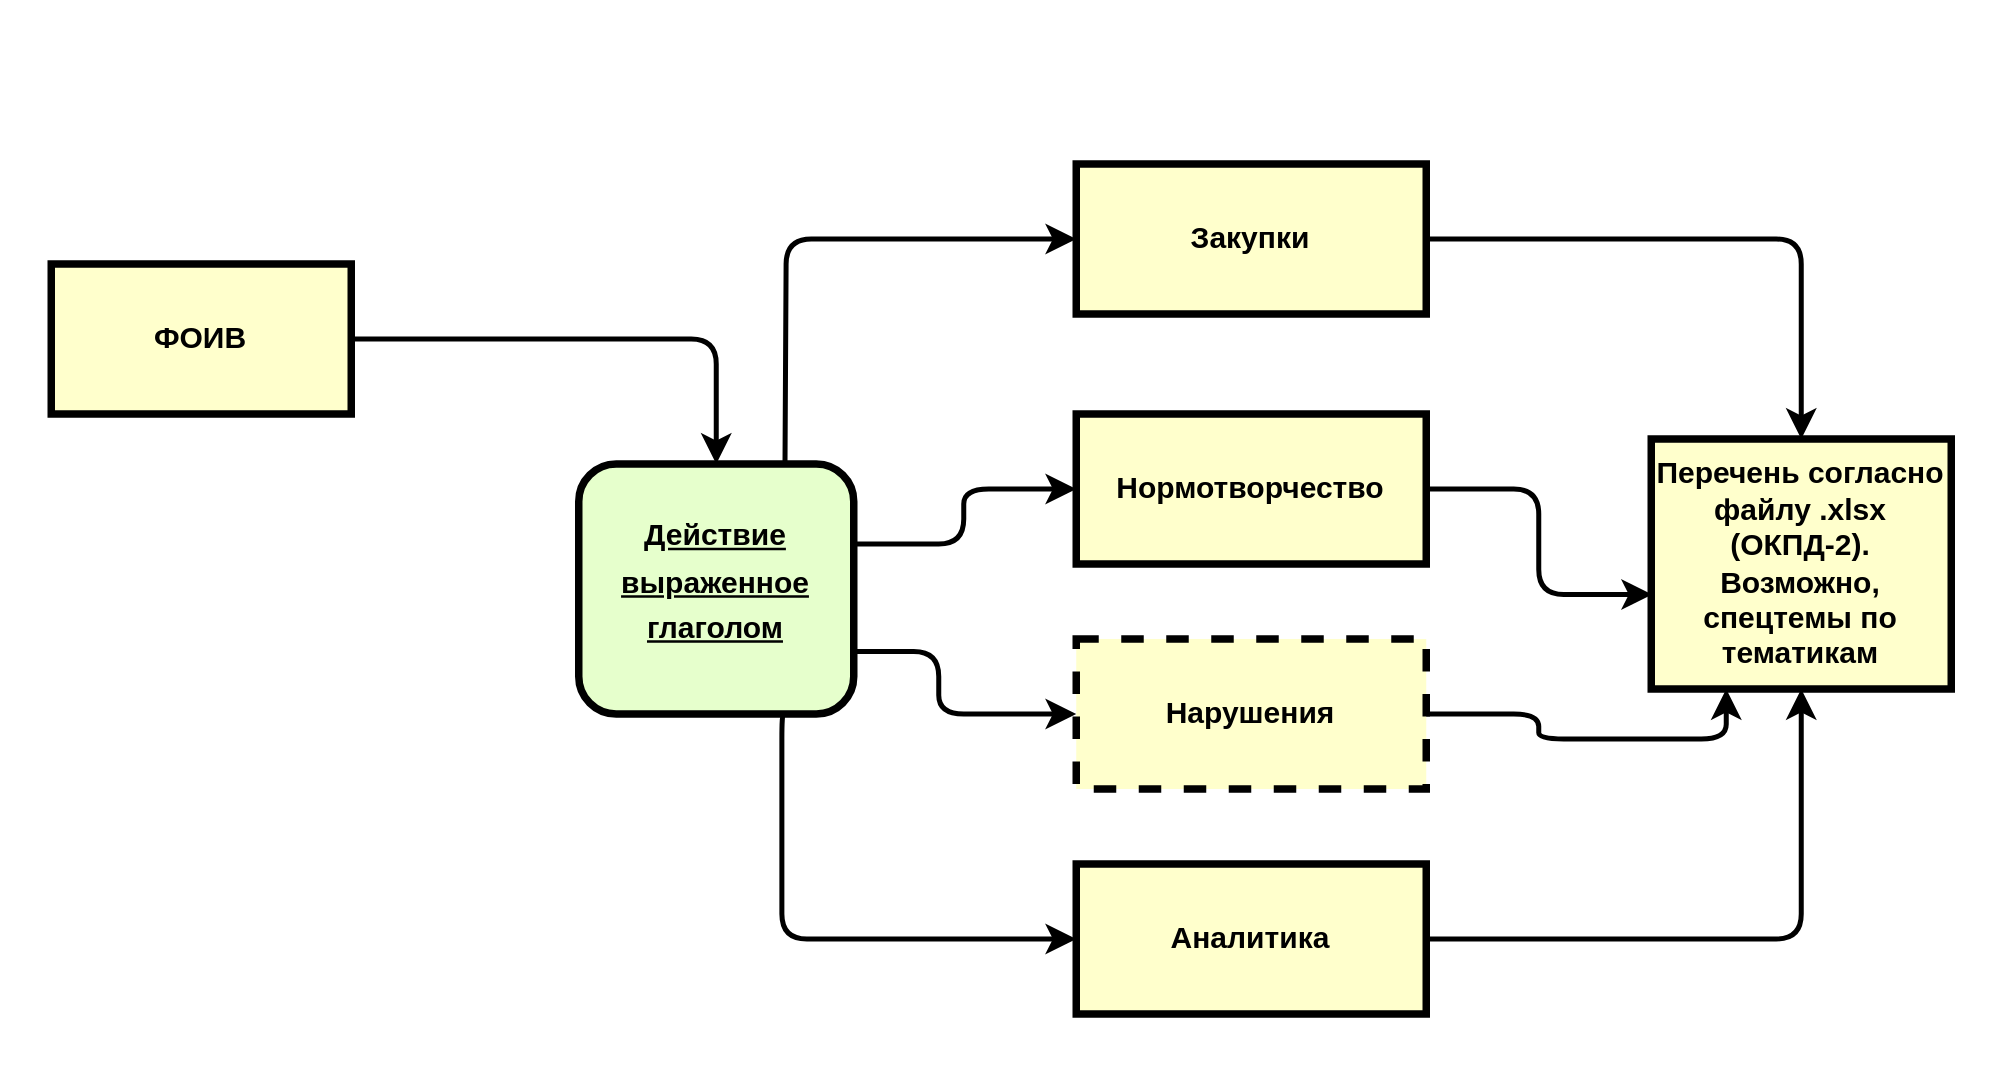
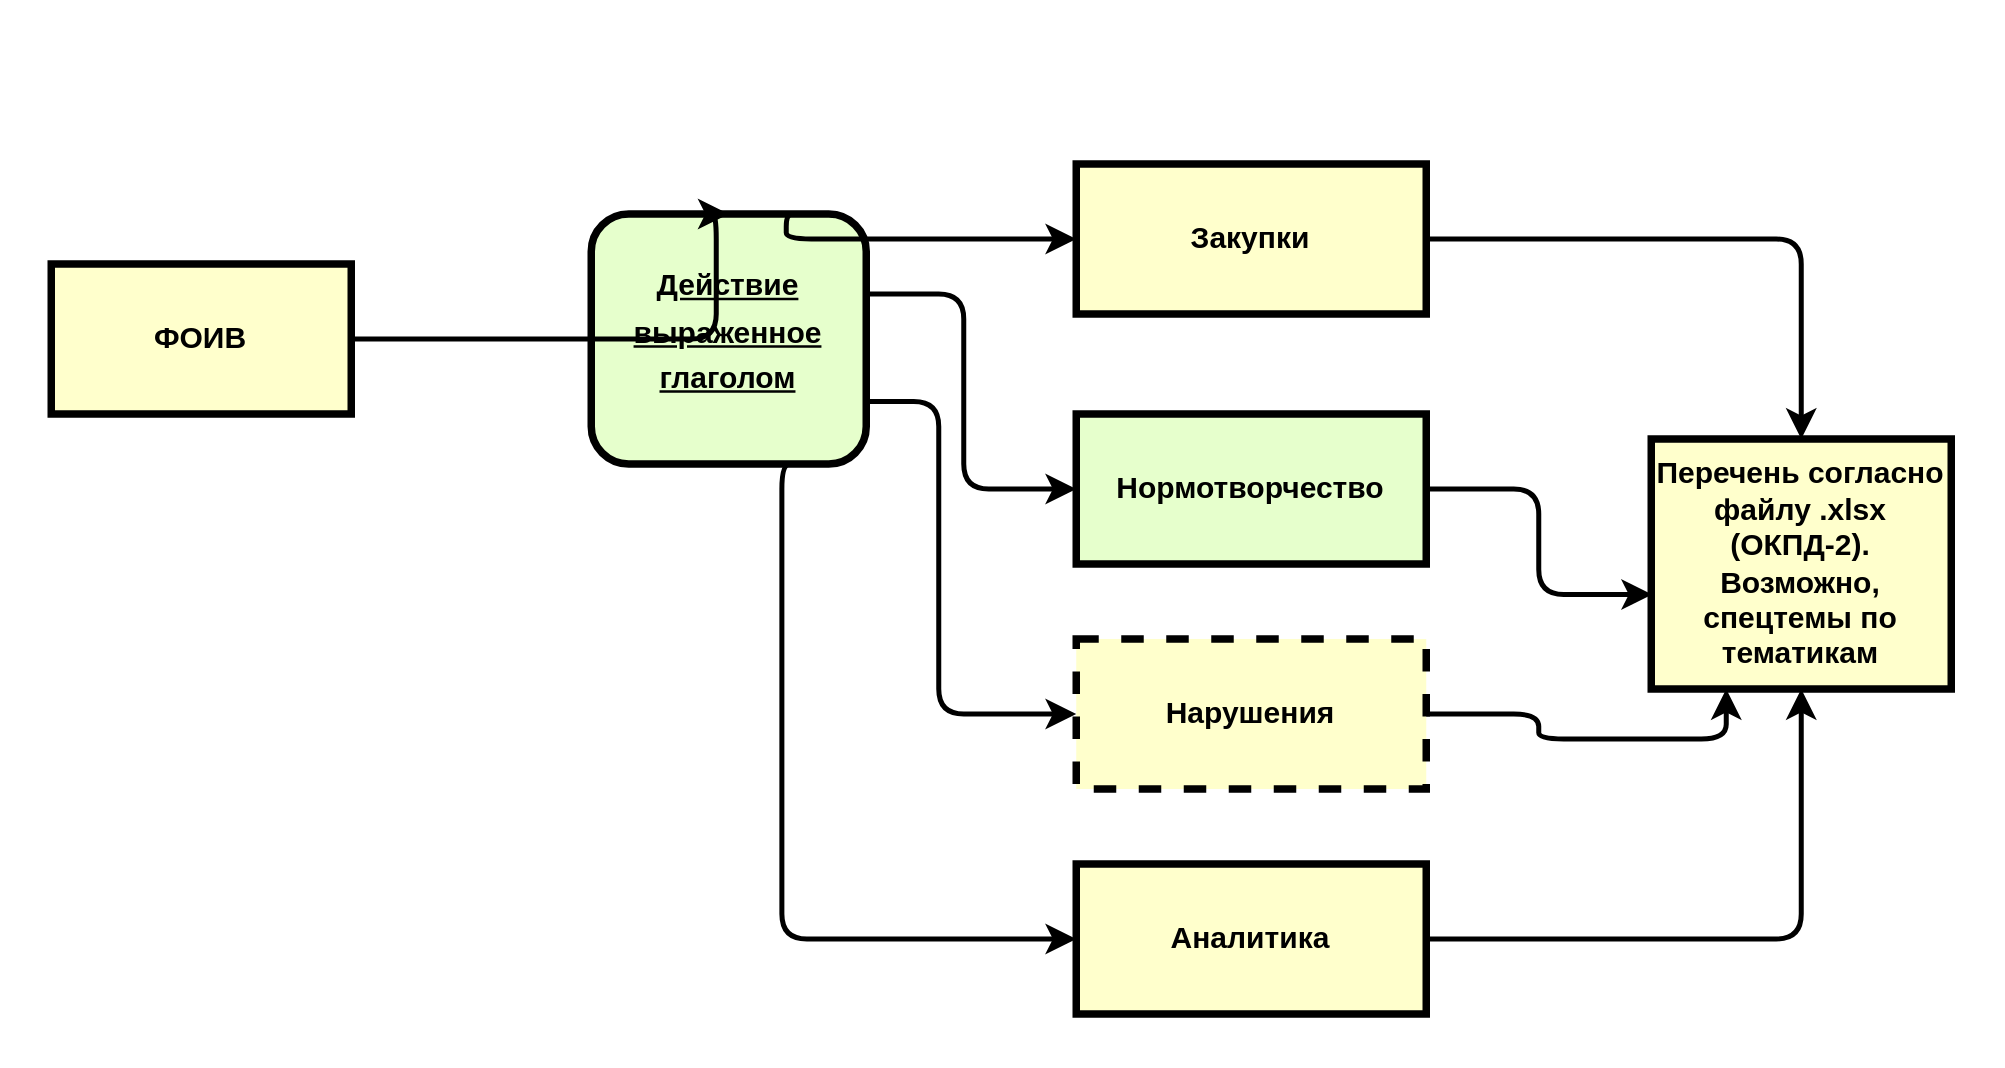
node "Нормотворчество": fillcolor #ffffcc -> #e6ffcc
node "Действие выраженное глаголом": moved (716, 589) -> (729, 339)
